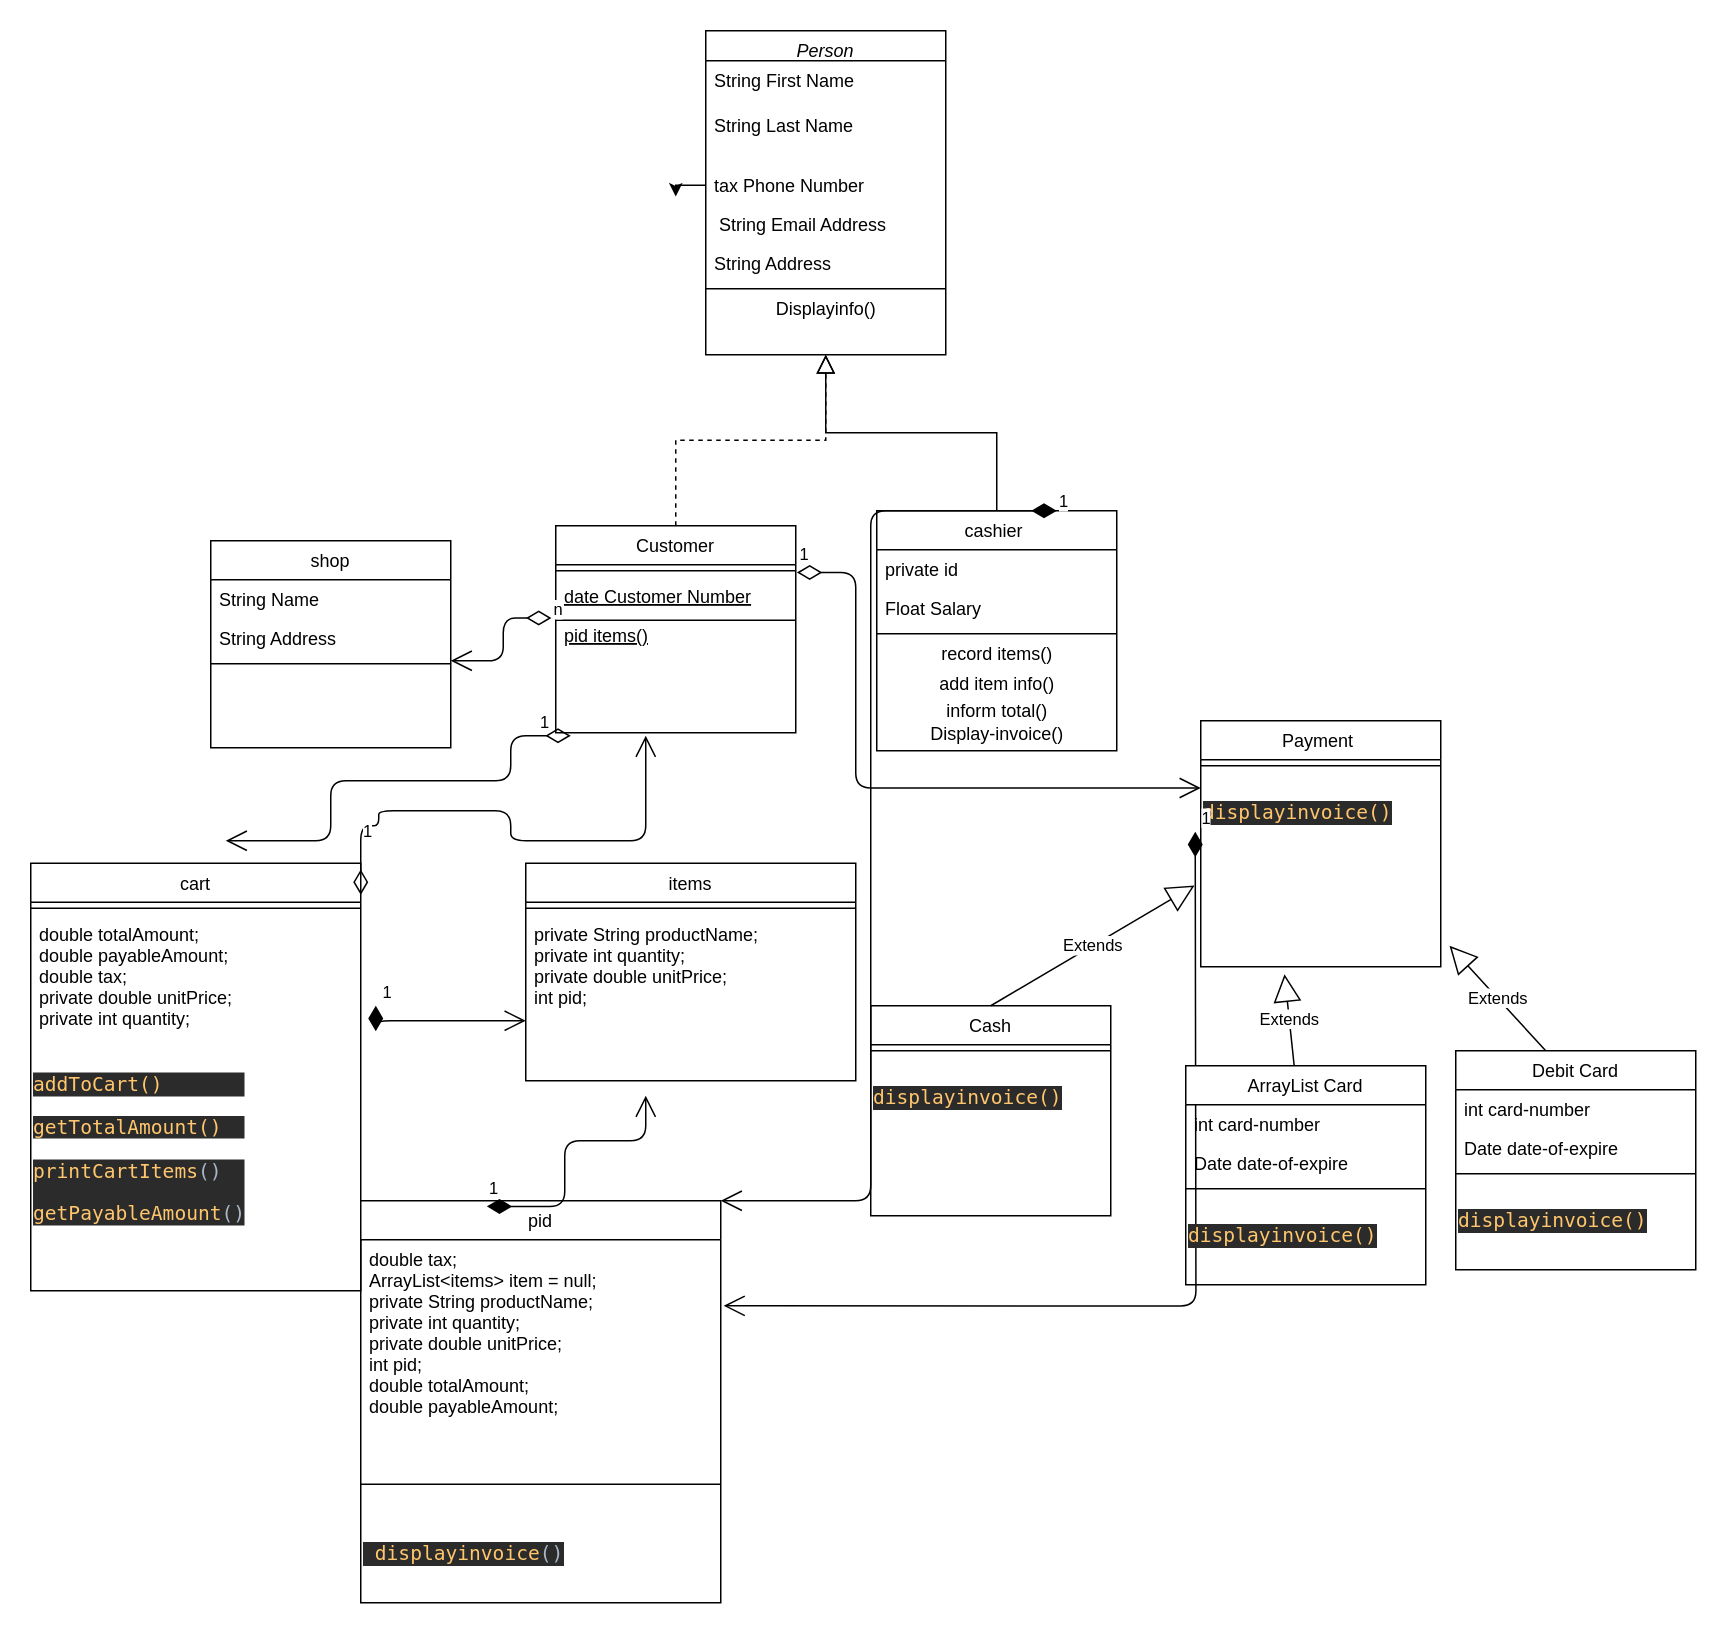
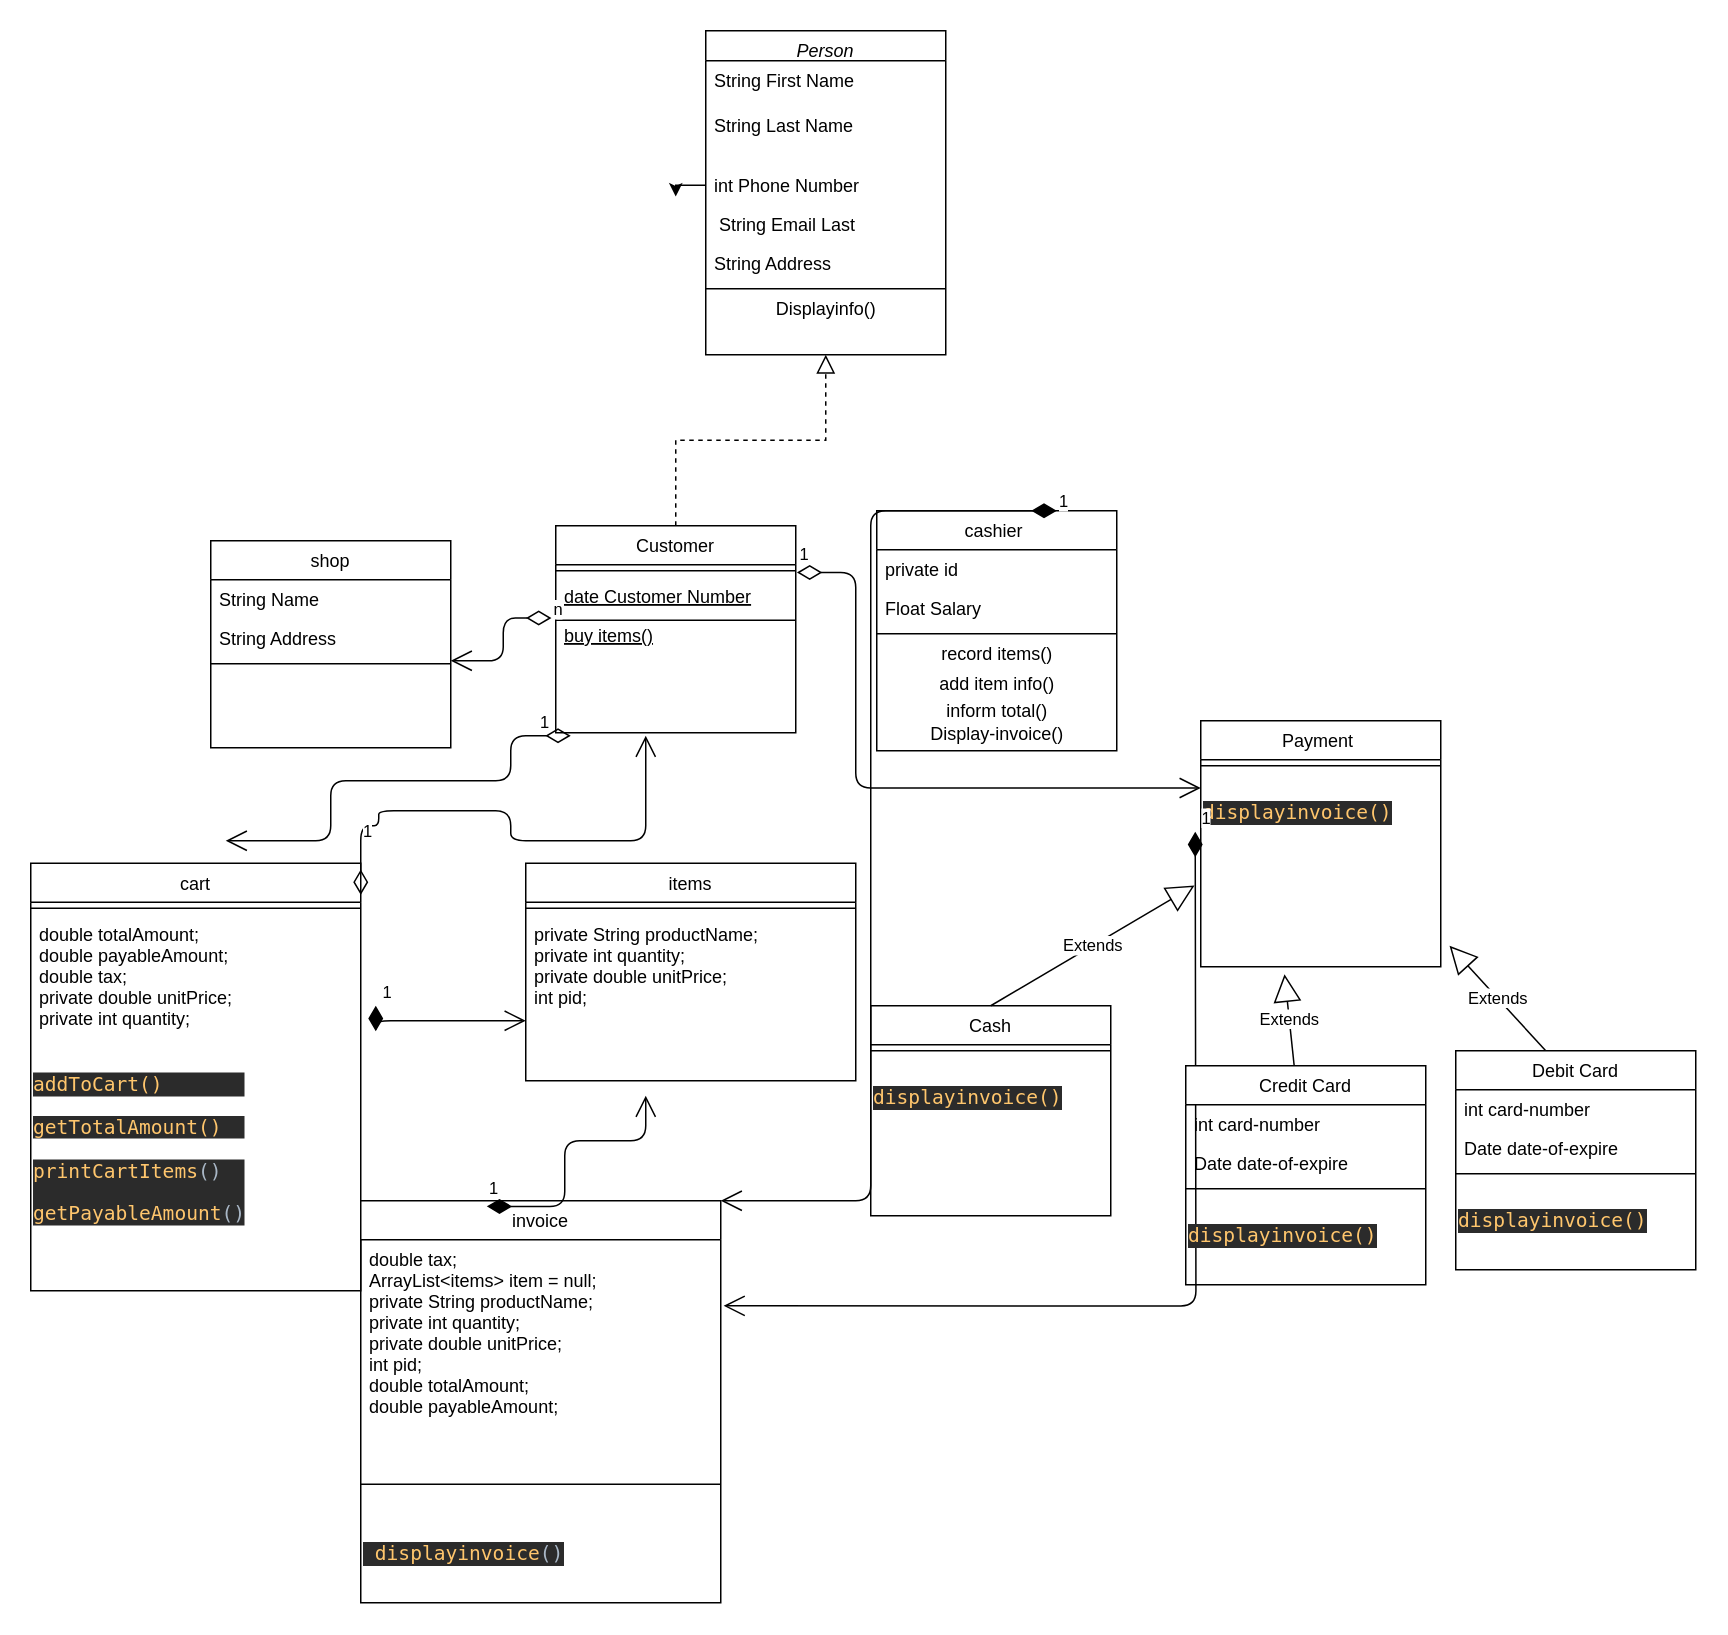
node "tax Phone Number": label "tax Phone Number" -> "int Phone Number"
node "String Email Address": label "String Email Address" -> "String Email Last"
edge "cashier" -> "Person": removed
node "pid items()": label "pid items()" -> "buy items()"
node "ArrayList Card": label "ArrayList Card" -> "Credit Card"
node "pid": label "pid" -> "invoice"
